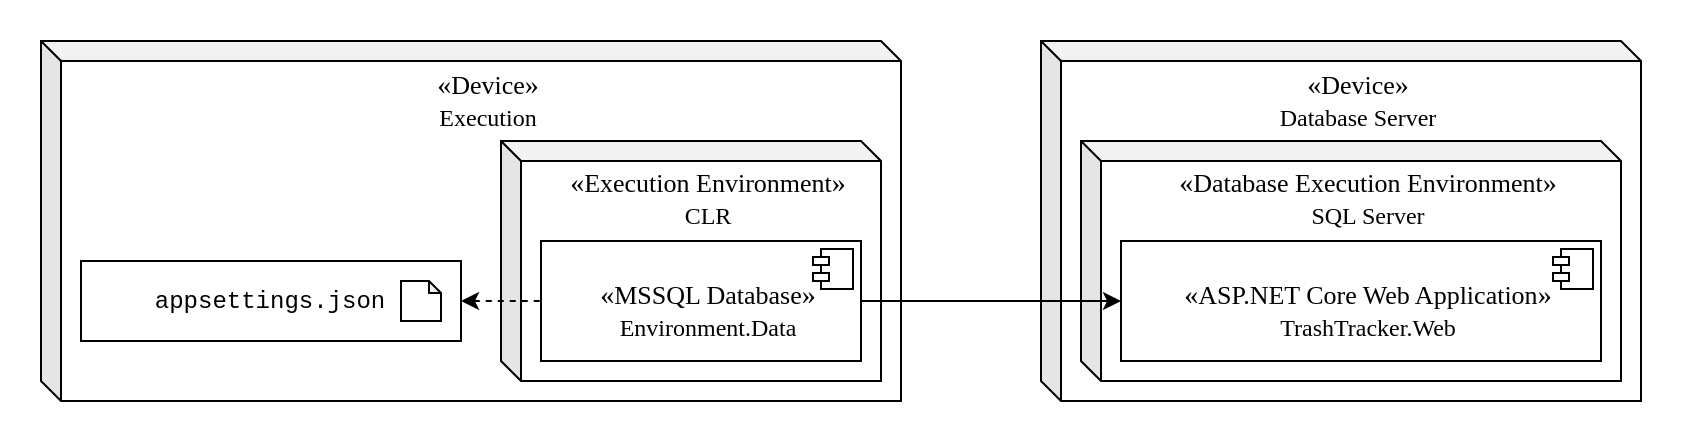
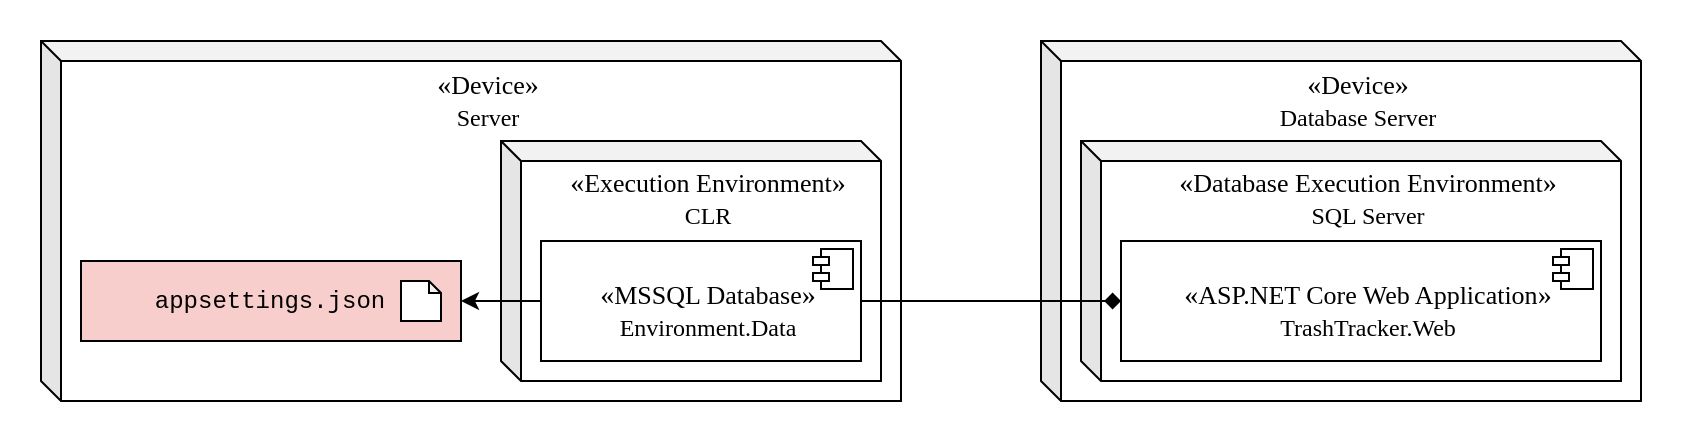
node "«Device» Execution": label "«Device» Execution" -> "«Device» Server"
node "appsettings.json": fillcolor #ffffff -> #f8cecc
edge "«MSSQL Database» Environment.Data" -> "appsettings.json": style dashed -> solid
edge "«MSSQL Database» Environment.Data" -> "«ASP.NET Core Web Application» TrashTracker.Web": arrowhead classic -> diamond
